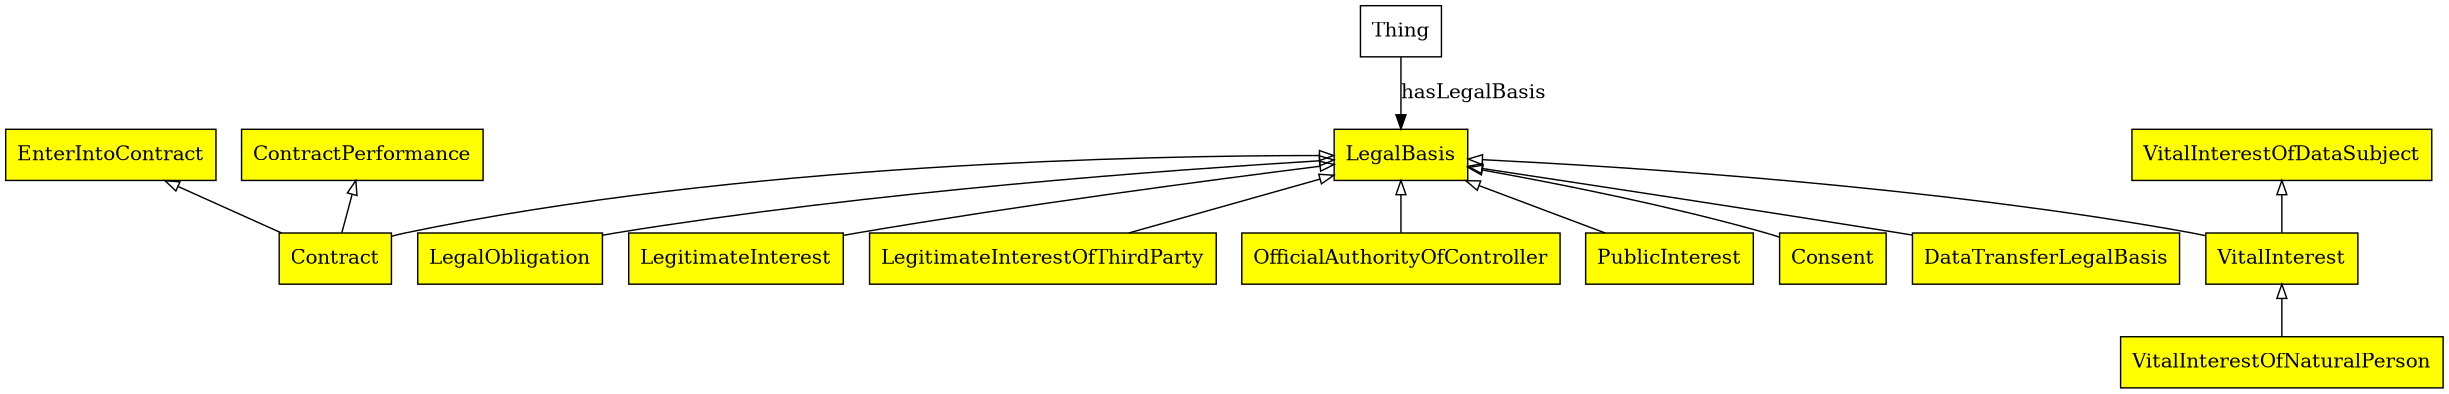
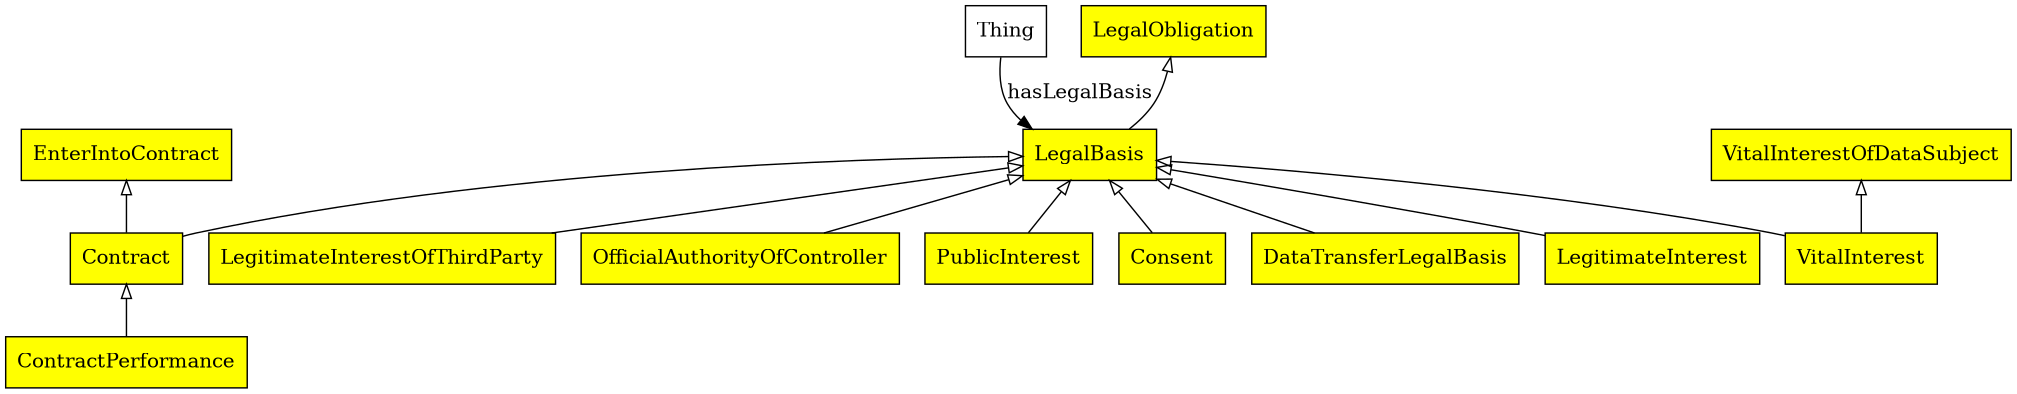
edge "LegalObligation" -> "LegalBasis": reversed
edge "Contract" -> "ContractPerformance": reversed
node "VitalInterestOfNaturalPerson": removed
